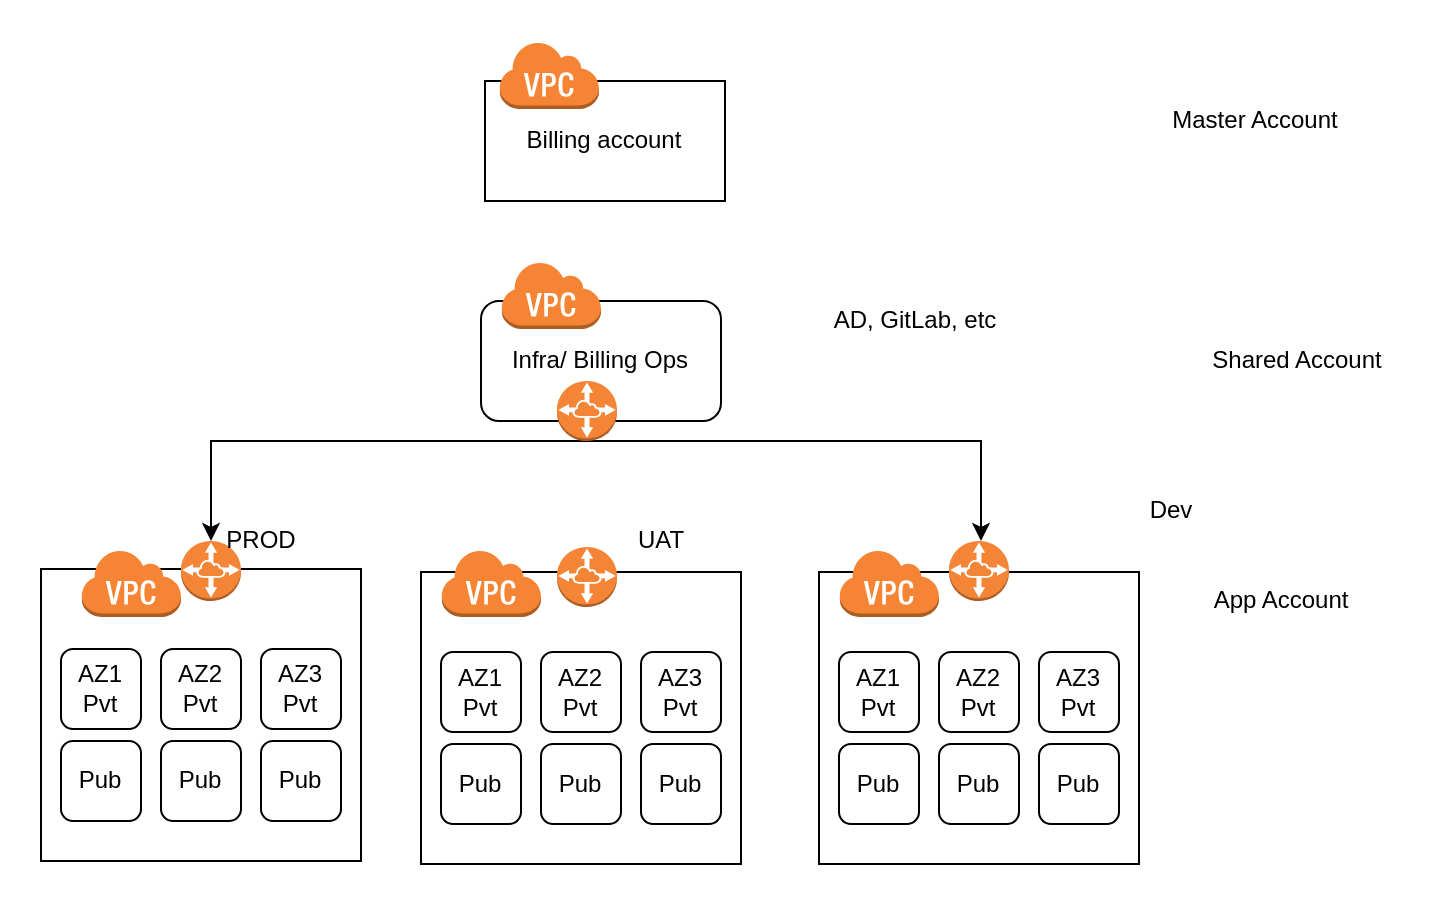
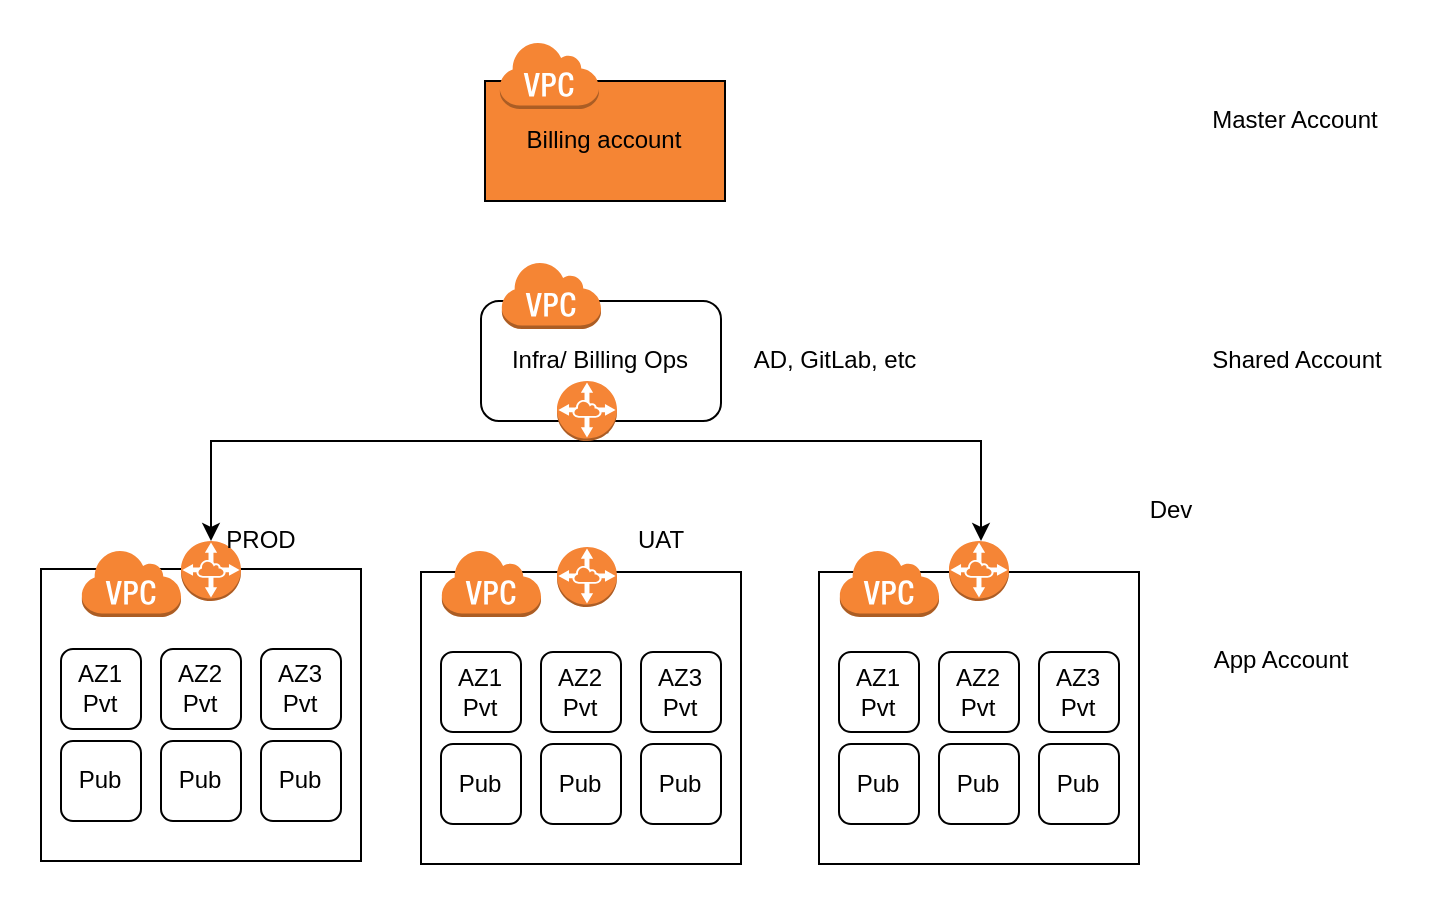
node "Master Account": moved (1255, 121) -> (1295, 121)
node "Billing account": fillcolor #ffffff -> #f58534
node "AD, GitLab, etc": moved (915, 321) -> (835, 361)
node "App Account": moved (1281, 601) -> (1281, 661)
